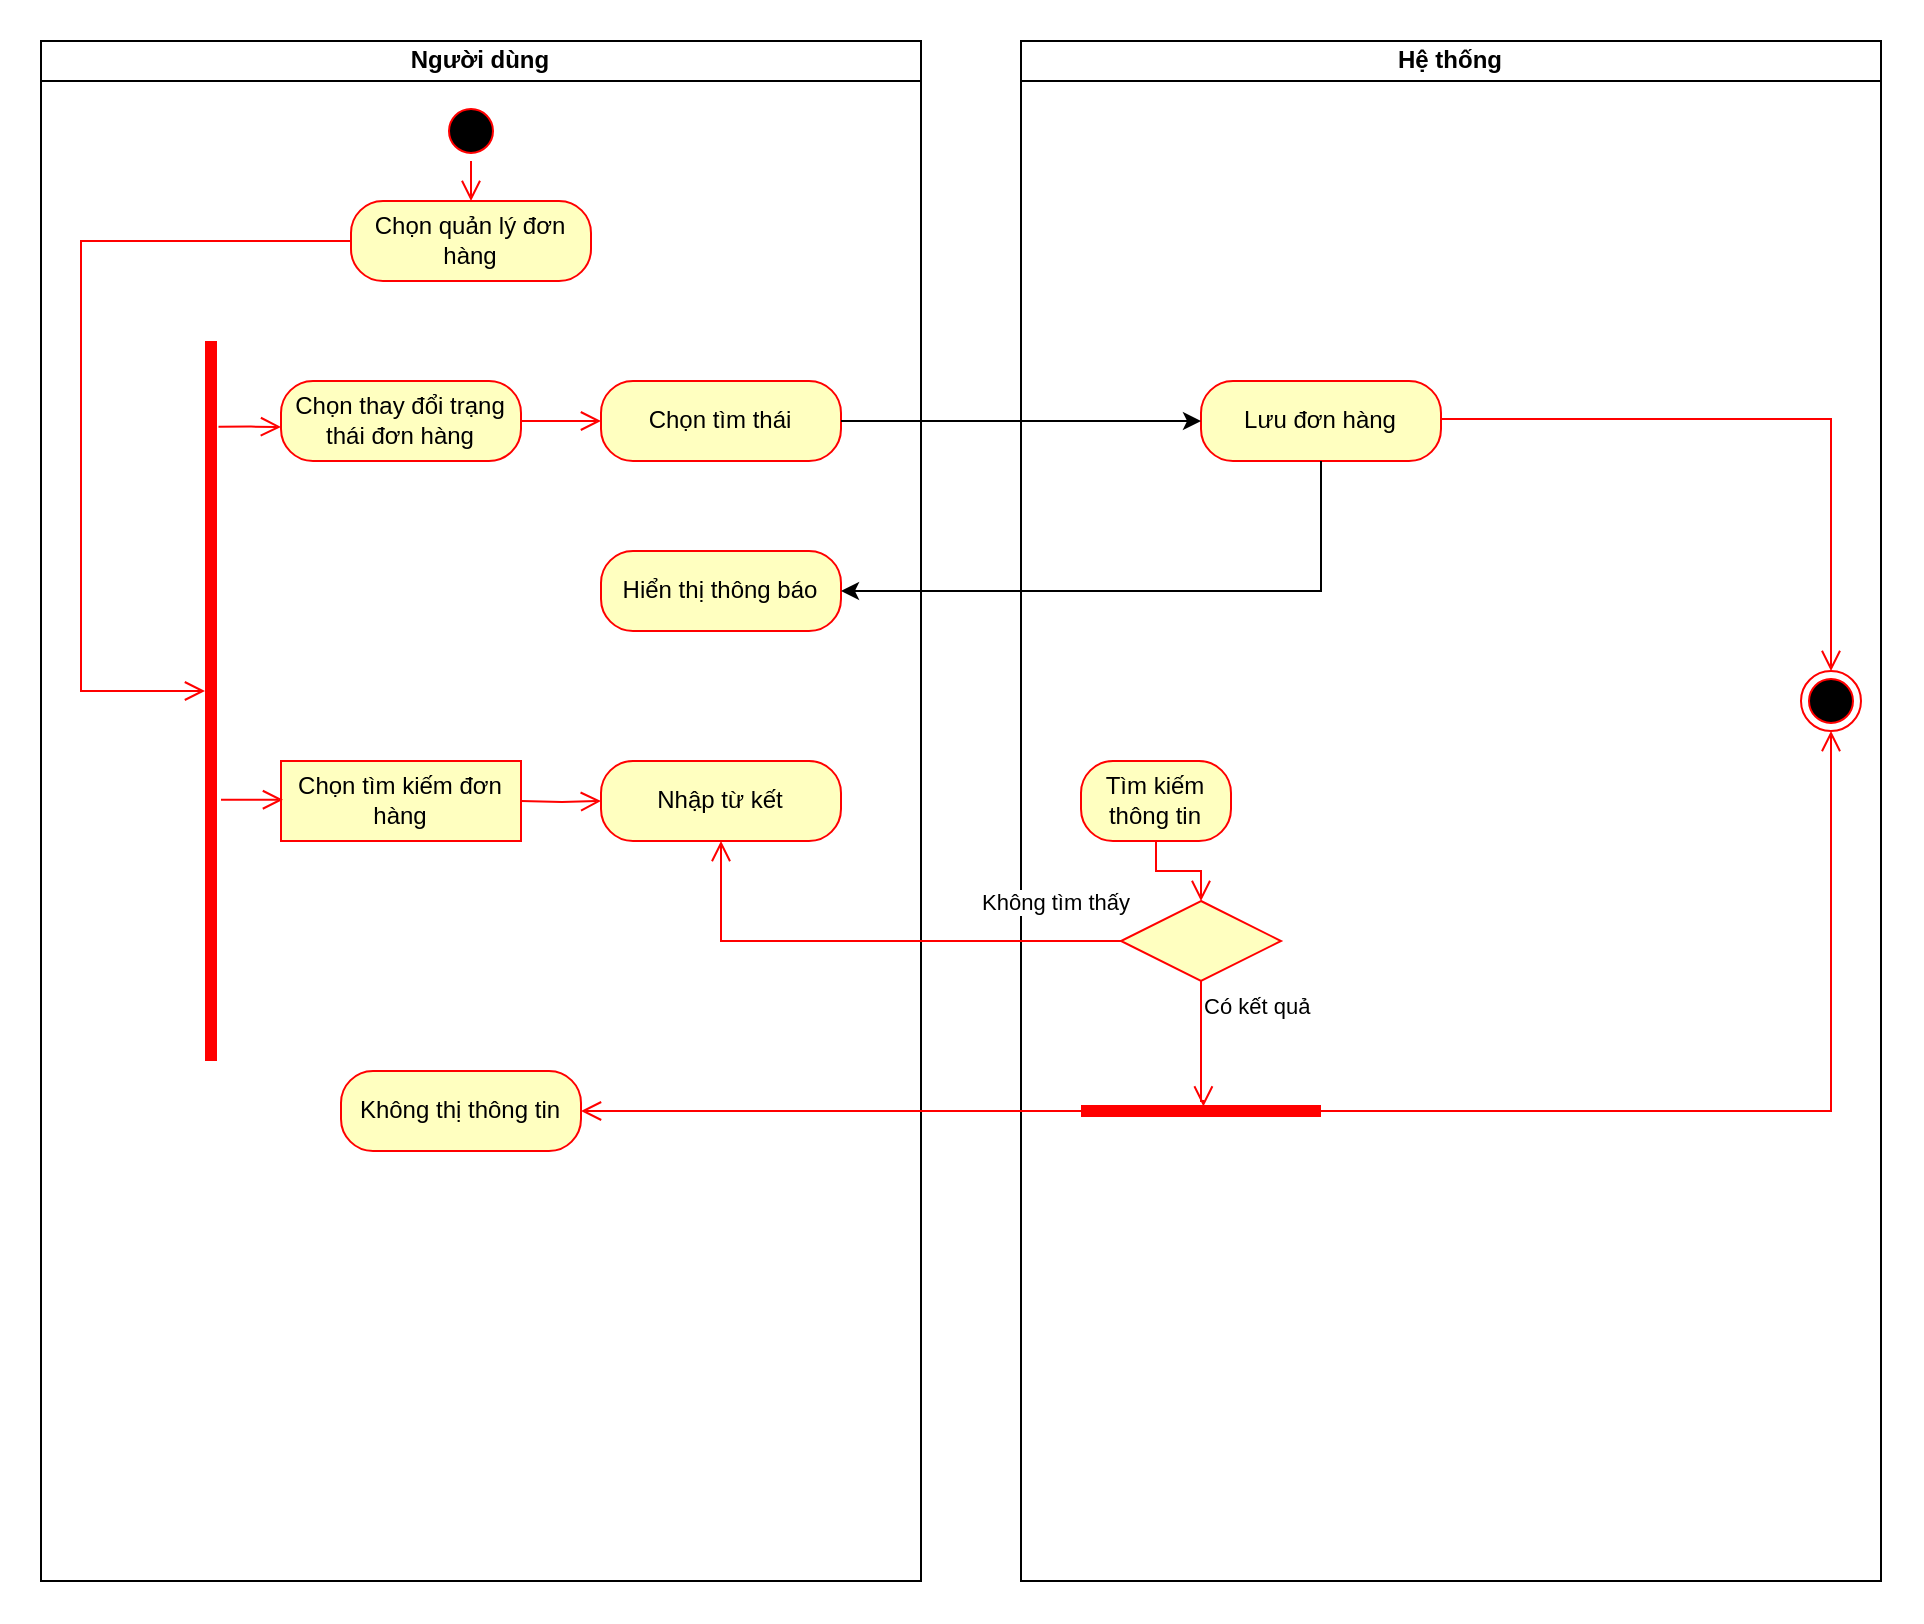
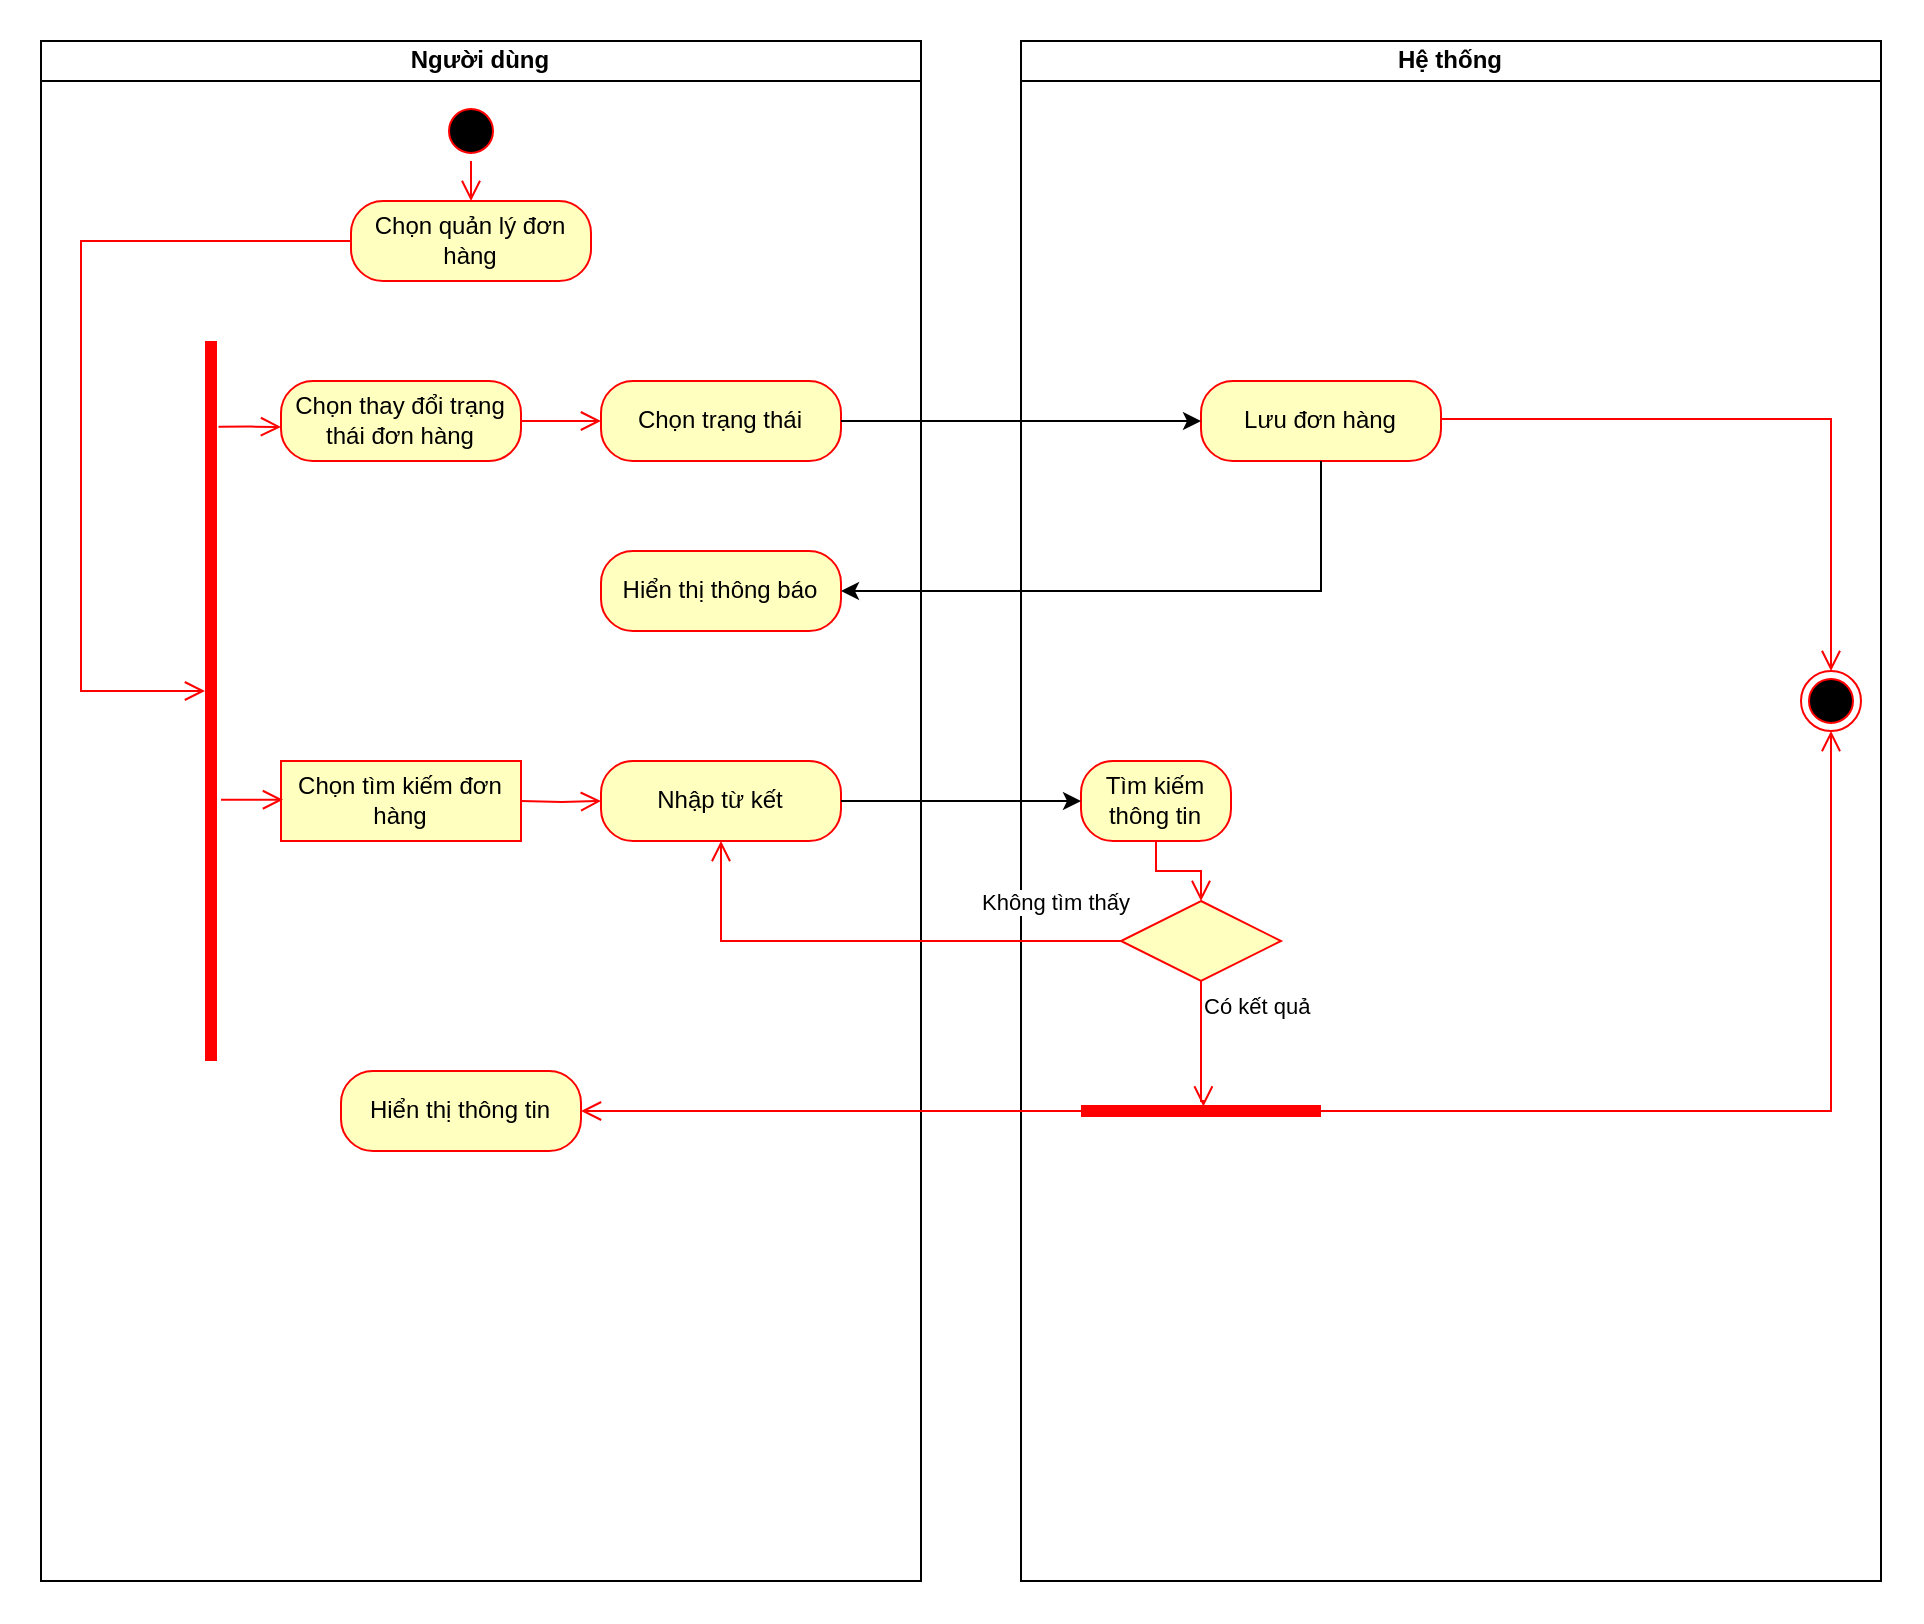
node "Chọn tìm thái": label "Chọn tìm thái" -> "Chọn trạng thái"
edge "Nhập từ kết" -> "Tìm kiếm thông tin": added
node "Không thị thông tin": label "Không thị thông tin" -> "Hiển thị thông tin"
